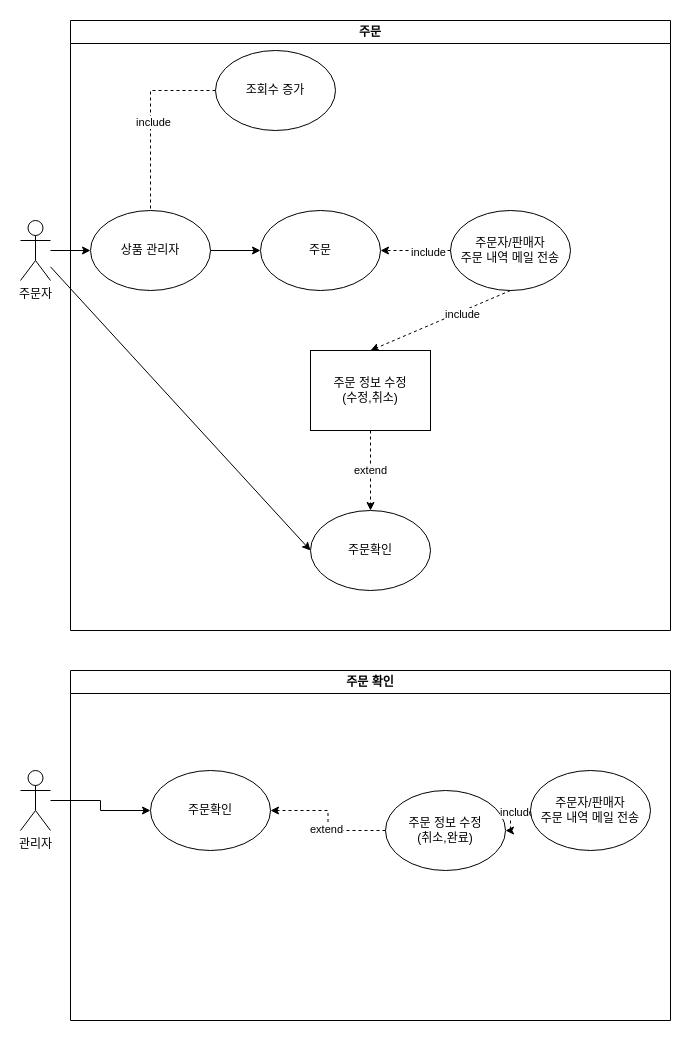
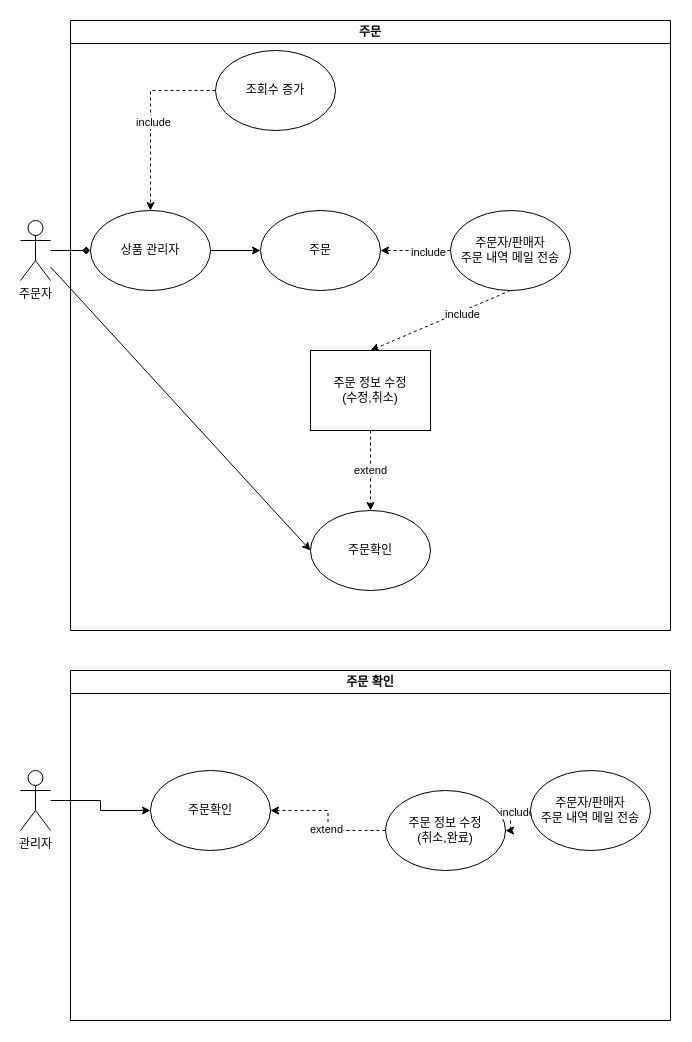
edge "조회수 증가" -- "상품 관리자": arrowhead none -> classic
edge "주문자" -> "상품 관리자": arrowhead classic -> diamond
